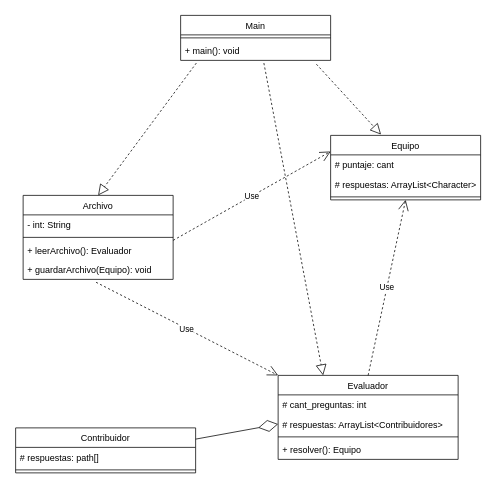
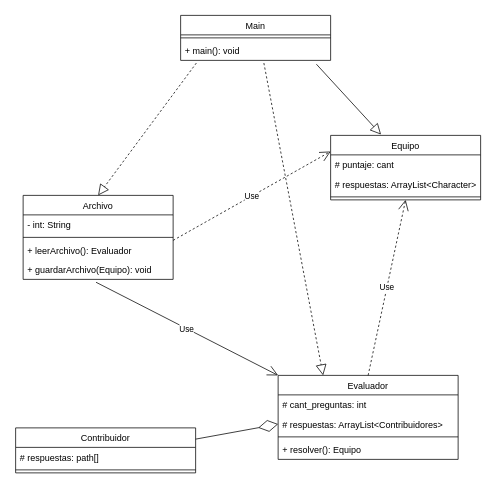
edge "+ main(): void" -> "Equipo": style dashed -> solid
edge "+ guardarArchivo(Equipo): void" -> "Evaluador": style dashed -> solid
